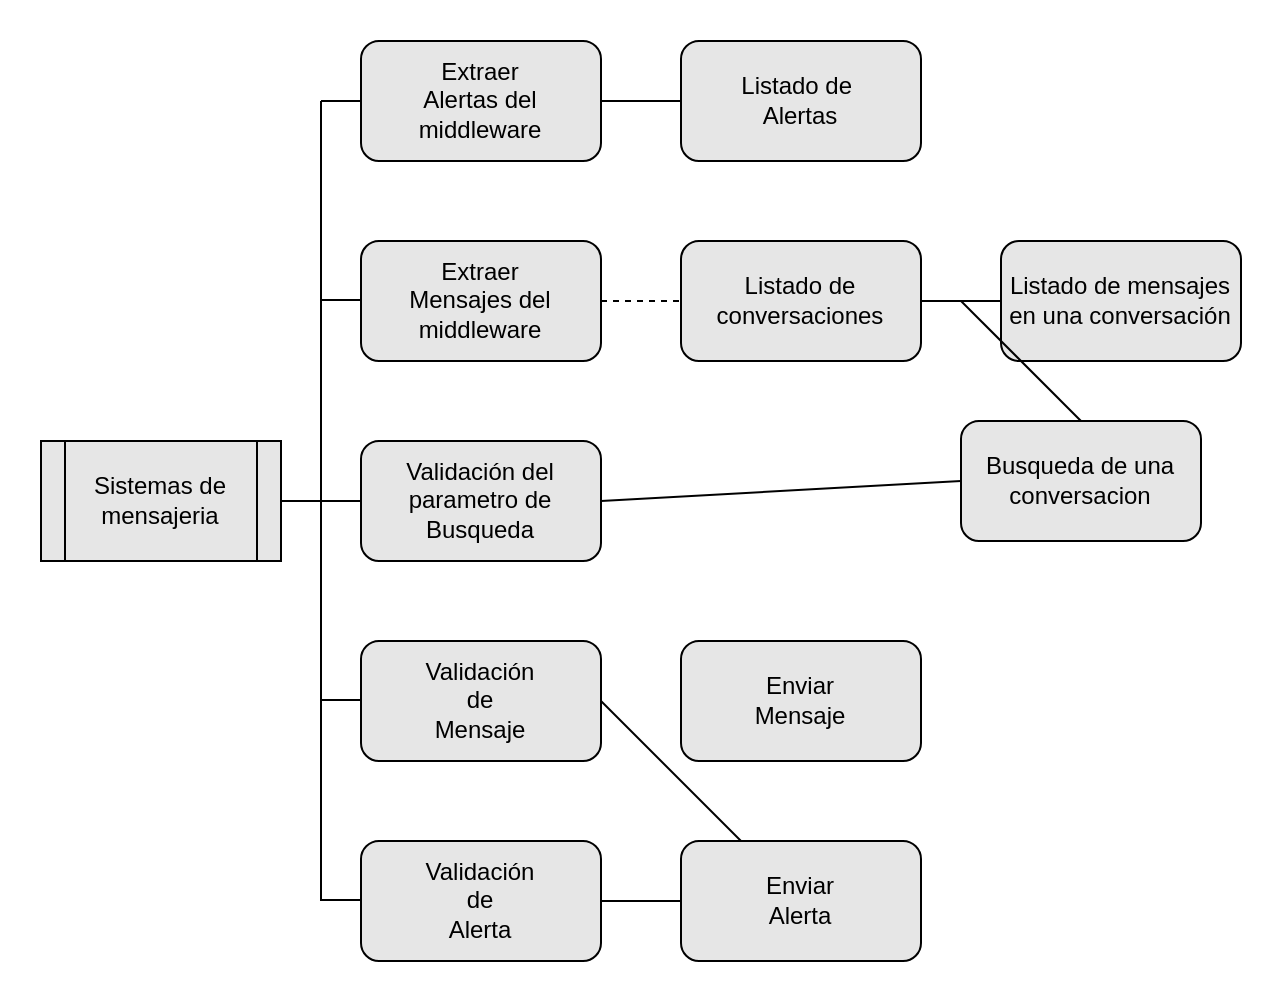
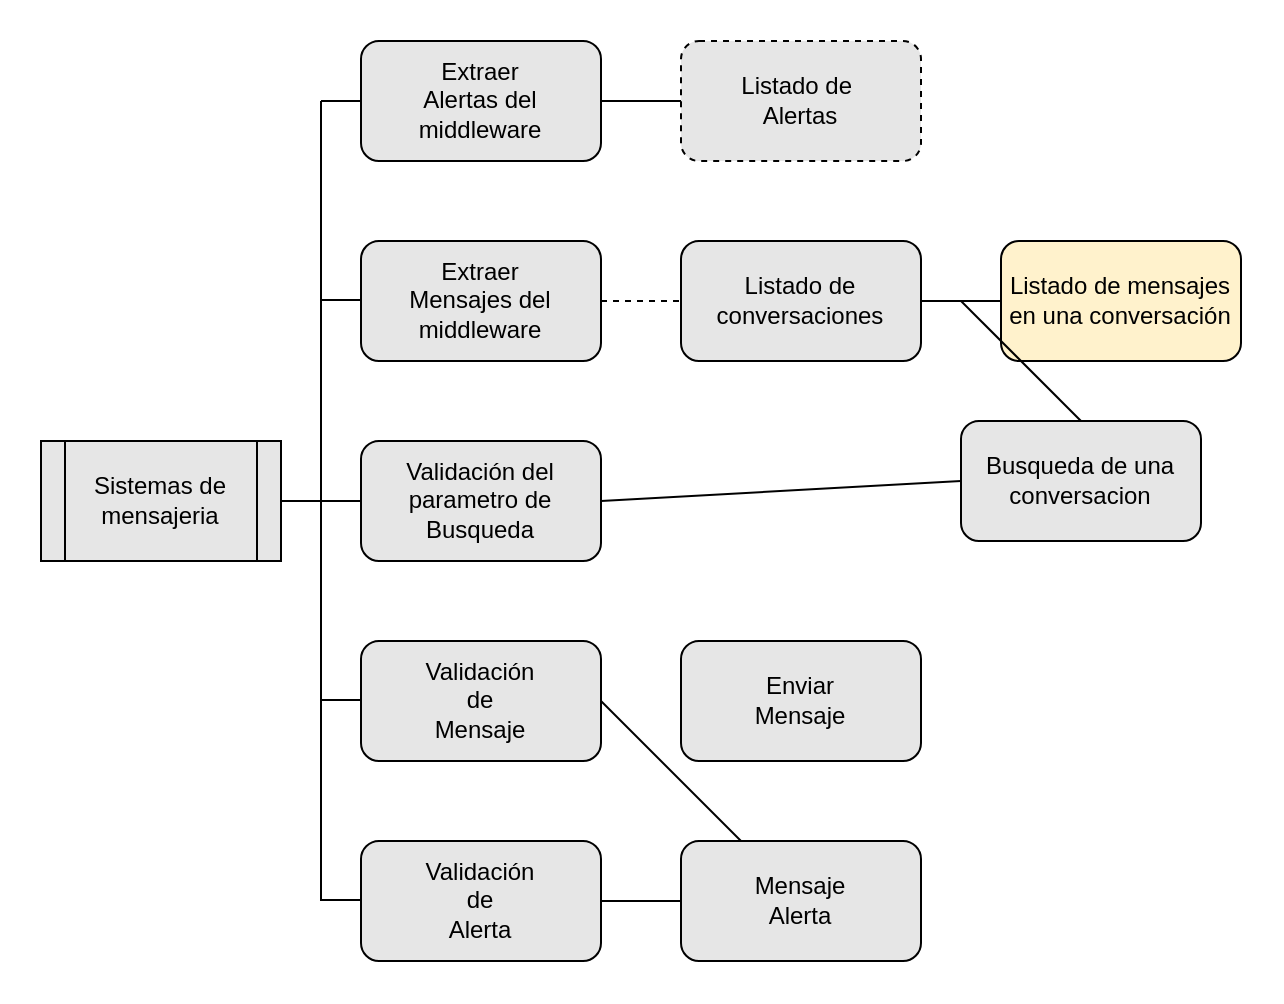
node "Listado de Alertas": style solid -> dashed
node "Listado de mensajes en una conversación": fillcolor #e6e6e6 -> #fff2cc
node "Enviar Alerta": label "Enviar Alerta" -> "Mensaje Alerta"
